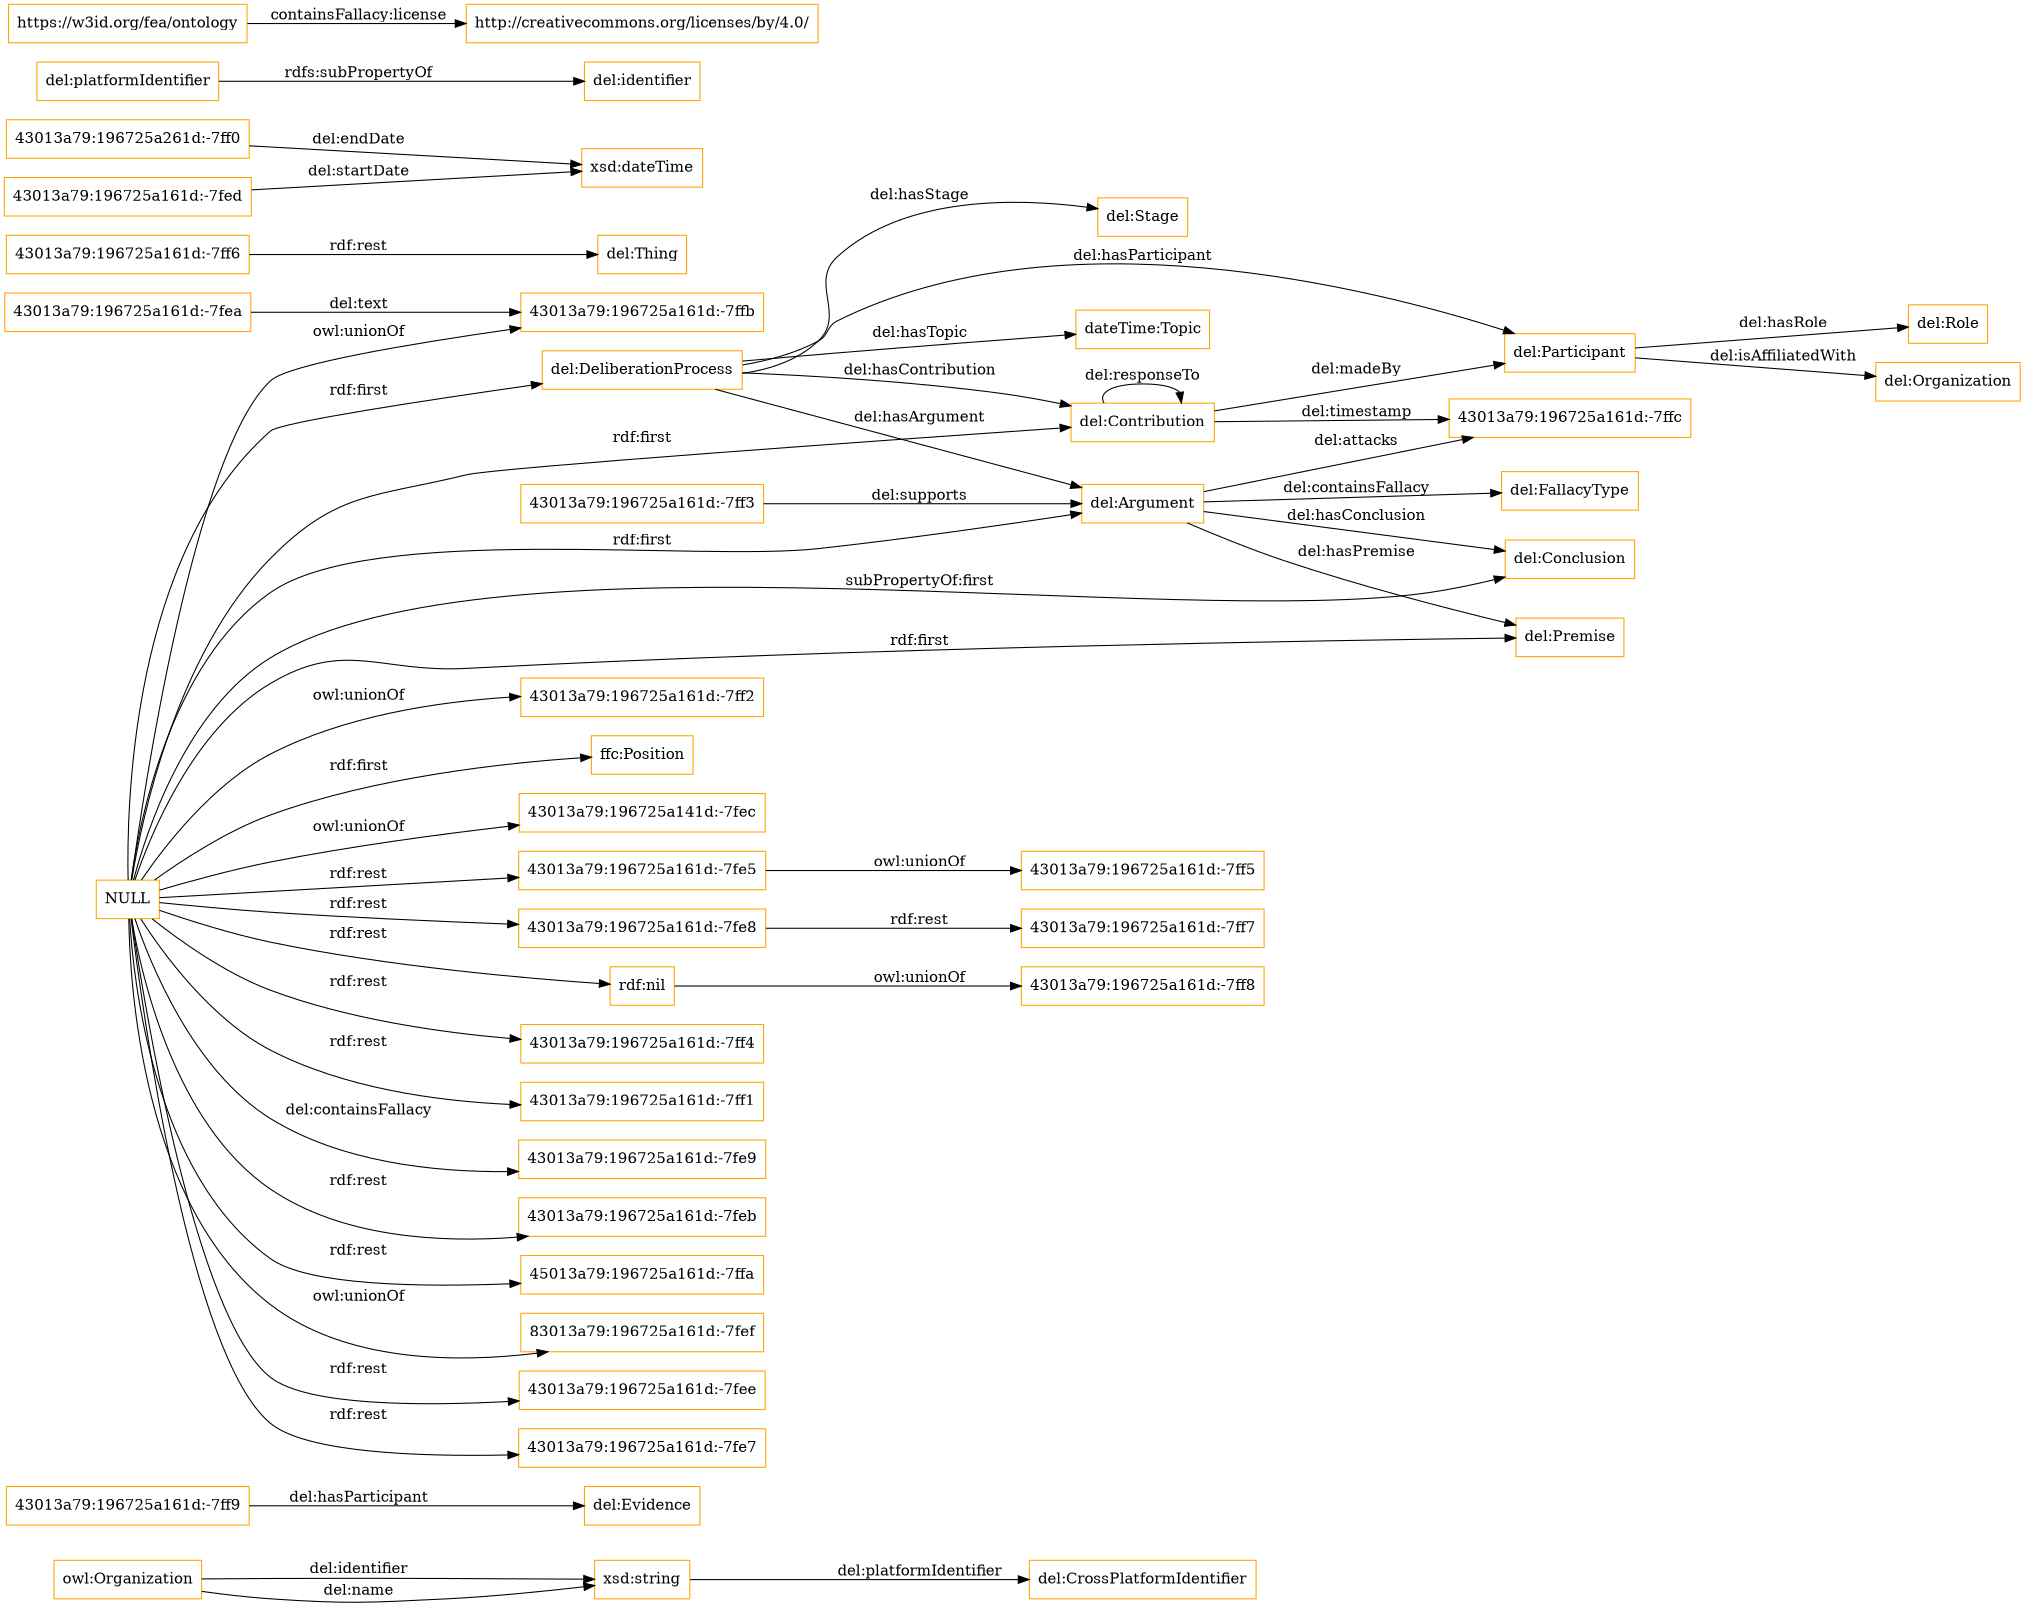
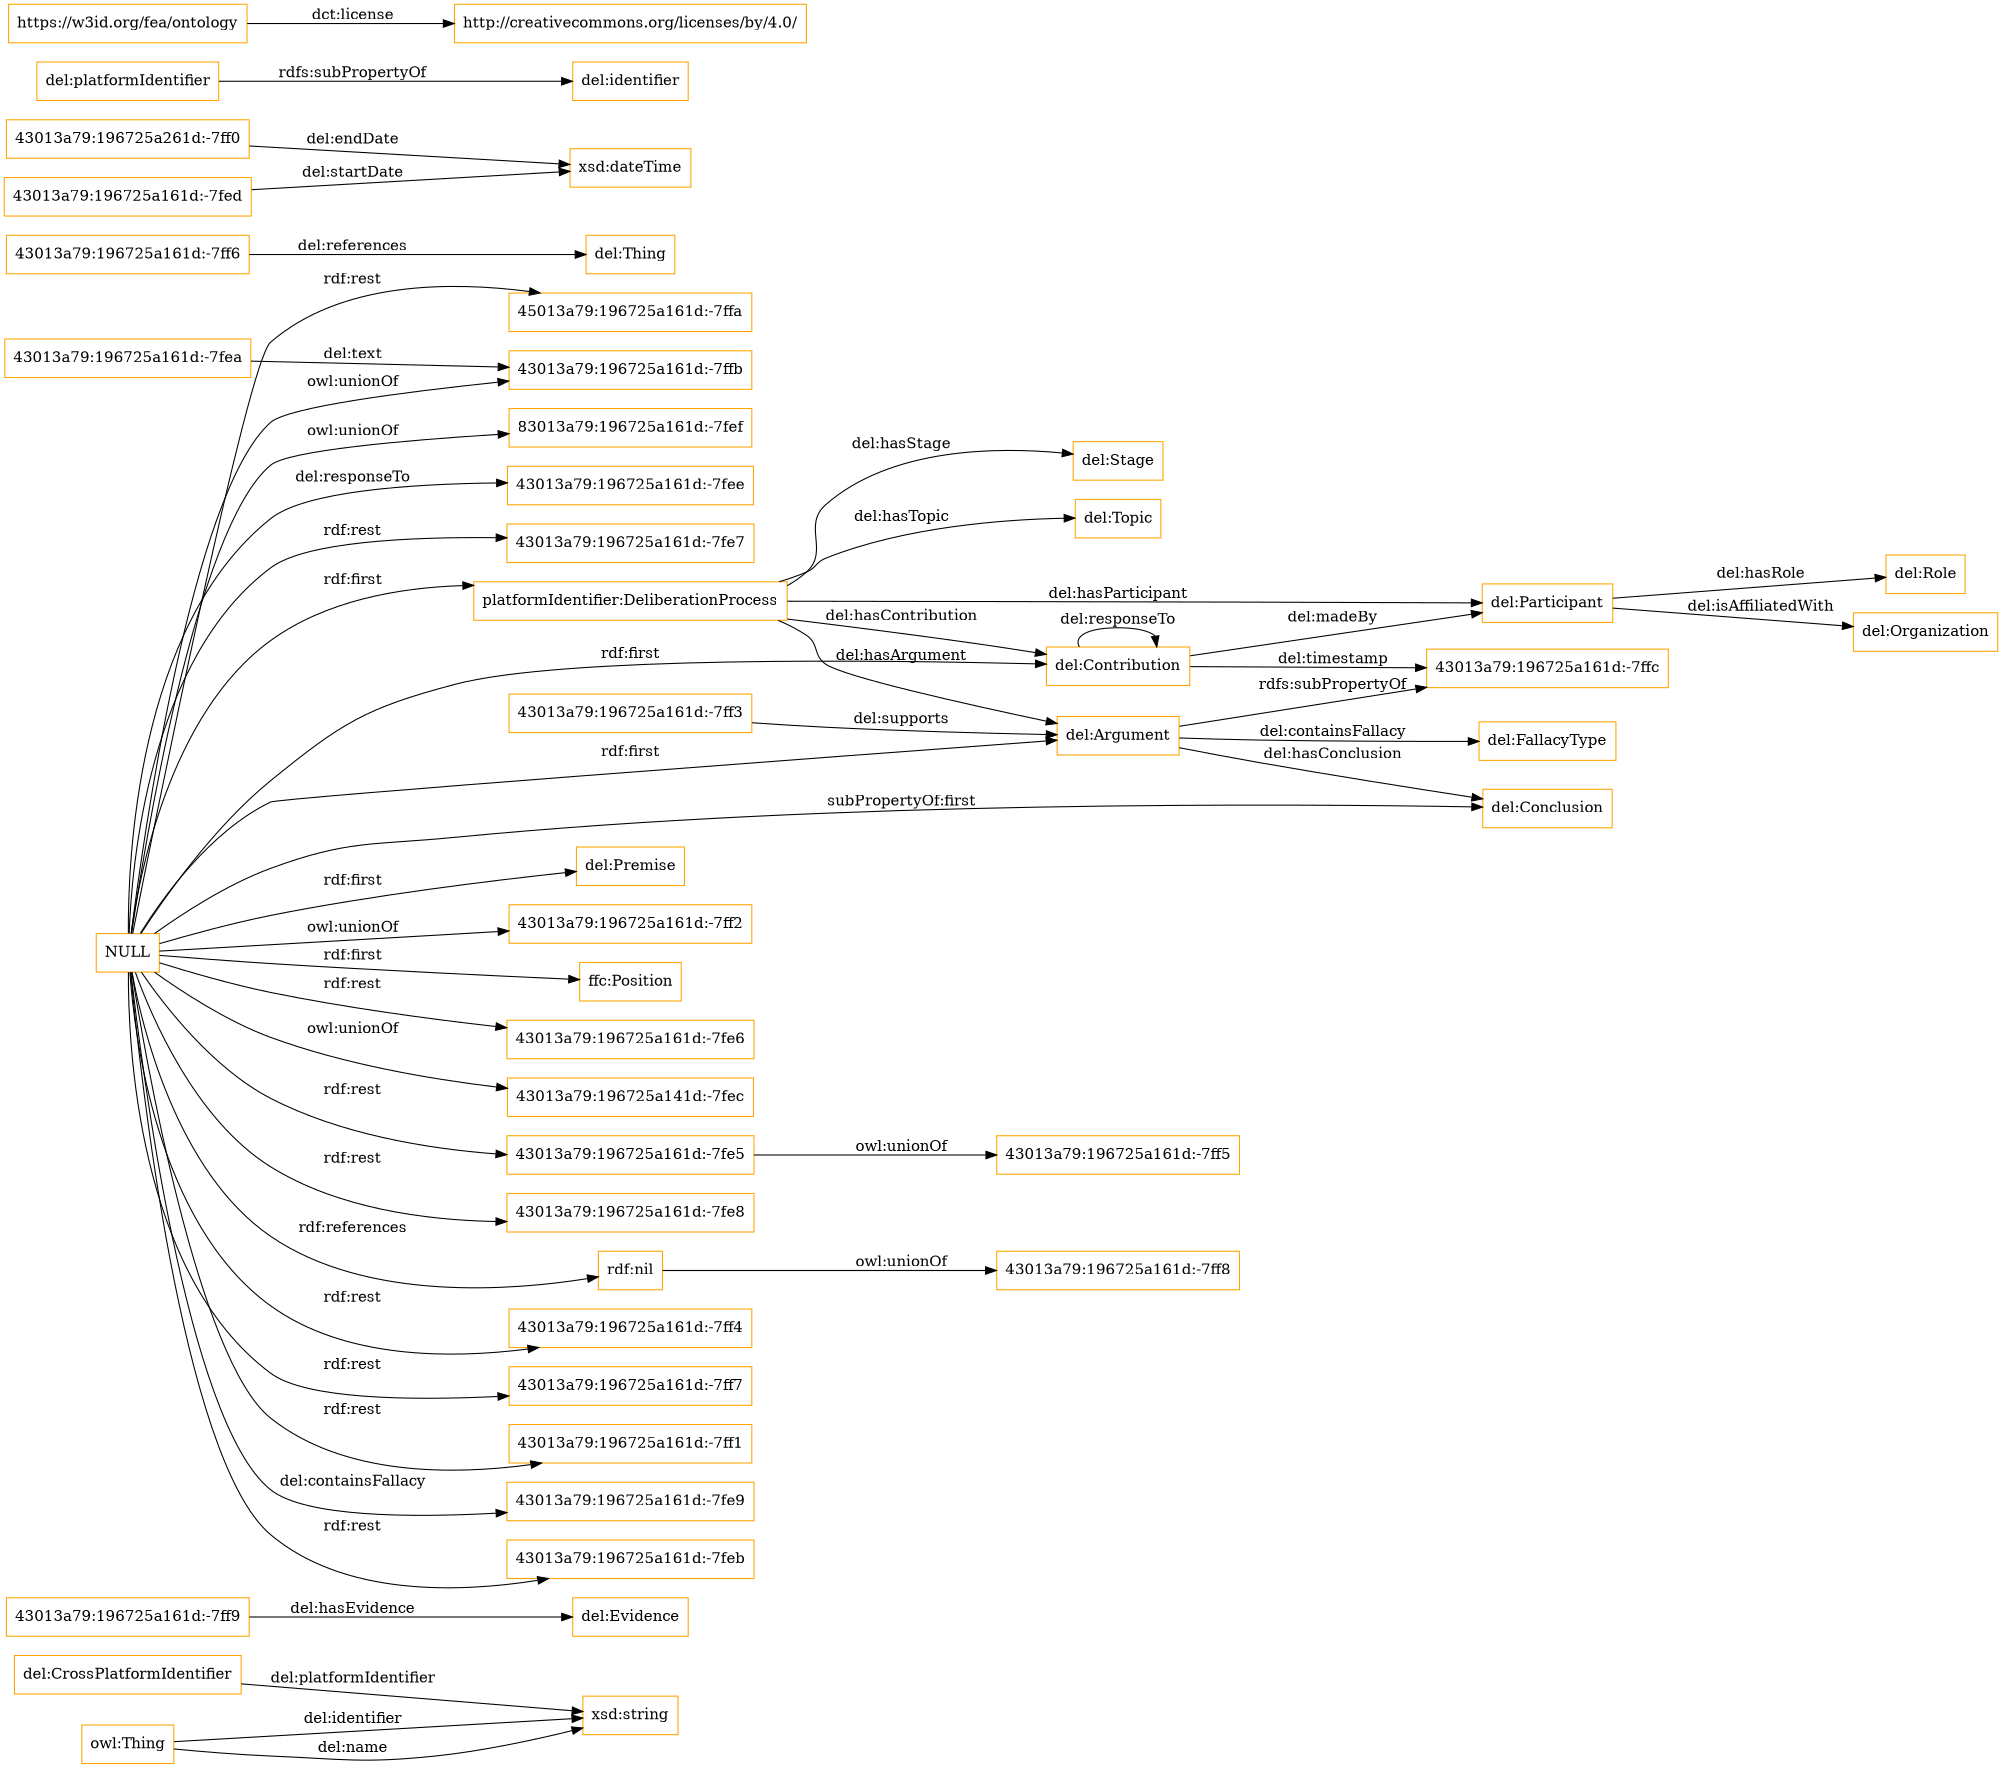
edge "https://w3id.org/fea/ontology" -> "http://creativecommons.org/licenses/by/4.0/": label "containsFallacy:license" -> "dct:license"
edge "43013a79:196725a161d:-7ff6" -> "del:Thing": label "rdf:rest" -> "del:references"
node "dateTime:Topic": label "dateTime:Topic" -> "del:Topic"
node "del:DeliberationProcess": label "del:DeliberationProcess" -> "platformIdentifier:DeliberationProcess"
edge "del:Argument" -> "43013a79:196725a161d:-7ffc": label "del:attacks" -> "rdfs:subPropertyOf"
edge "del:Argument" -> "del:Premise": removed, label "del:hasPremise"
edge "43013a79:196725a161d:-7fe8" -> "43013a79:196725a161d:-7ff7": now "NULL" -> "43013a79:196725a161d:-7ff7"
edge "NULL" -> "rdf:nil": label "rdf:rest" -> "rdf:references"
node "43013a79:196725a161d:-7fe6": added
edge "NULL" -> "43013a79:196725a161d:-7fee": label "rdf:rest" -> "del:responseTo"
edge "43013a79:196725a161d:-7ff9" -> "del:Evidence": label "del:hasParticipant" -> "del:hasEvidence"
node "owl:Organization": label "owl:Organization" -> "owl:Thing"
edge "xsd:string" -> "del:CrossPlatformIdentifier": reversed
